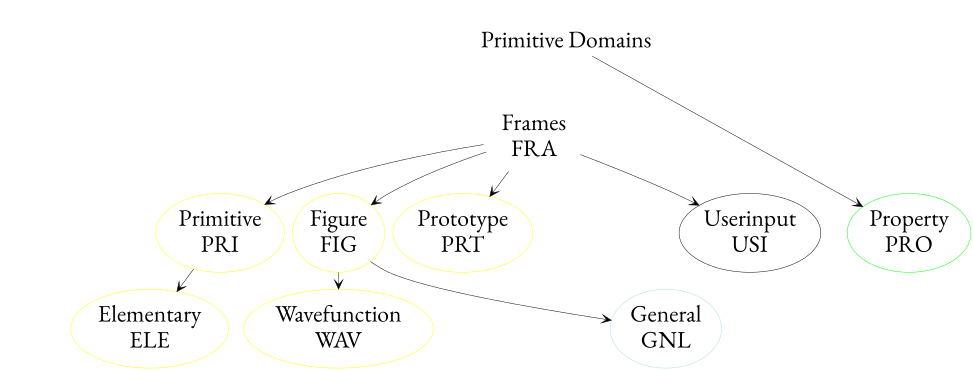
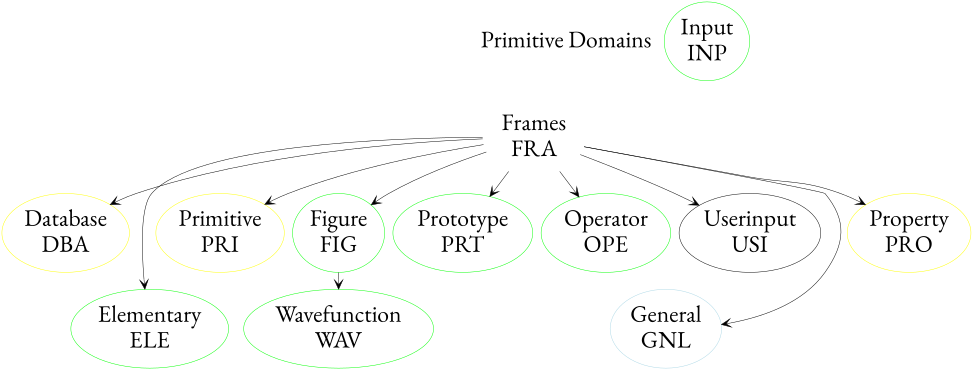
node "Input INP": added
edge "Primitive Domains" -> "Property PRO": now "Frames FRA" -> "Property PRO"
node "Database DBA": added
node "Figure FIG": color yellow -> green
node "Prototype PRT": color yellow -> green
node "Operator OPE": added
node "Property PRO": color green -> yellow
edge "Primitive PRI" -> "Elementary ELE": now "Frames FRA" -> "Elementary ELE"
edge "Figure FIG" -> "General GNL": now "Frames FRA" -> "General GNL"
node "Elementary ELE": color yellow -> green
node "Wavefunction WAV": color yellow -> green
